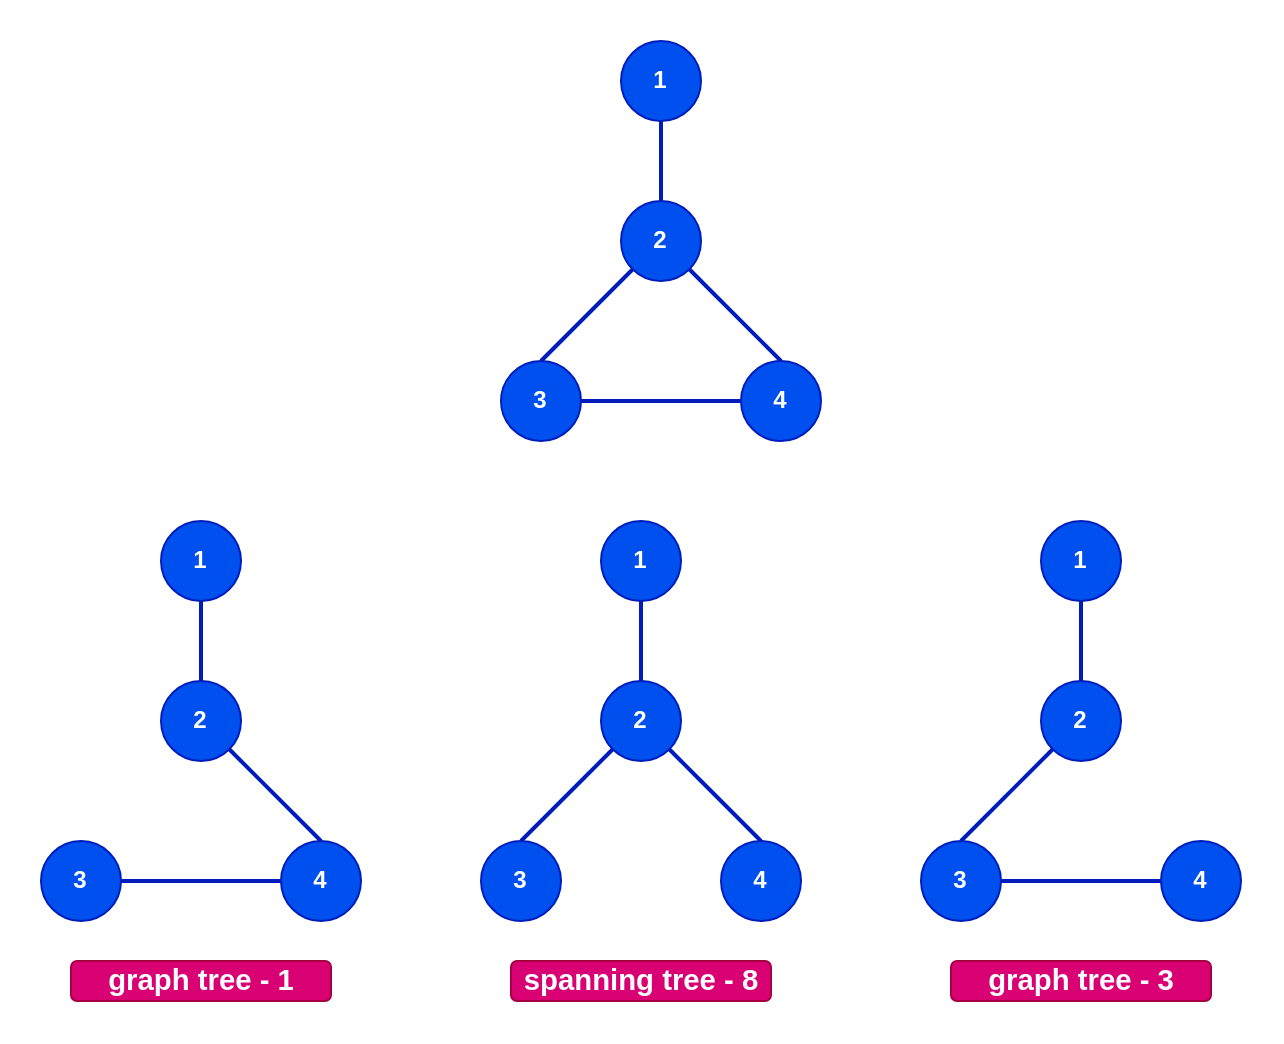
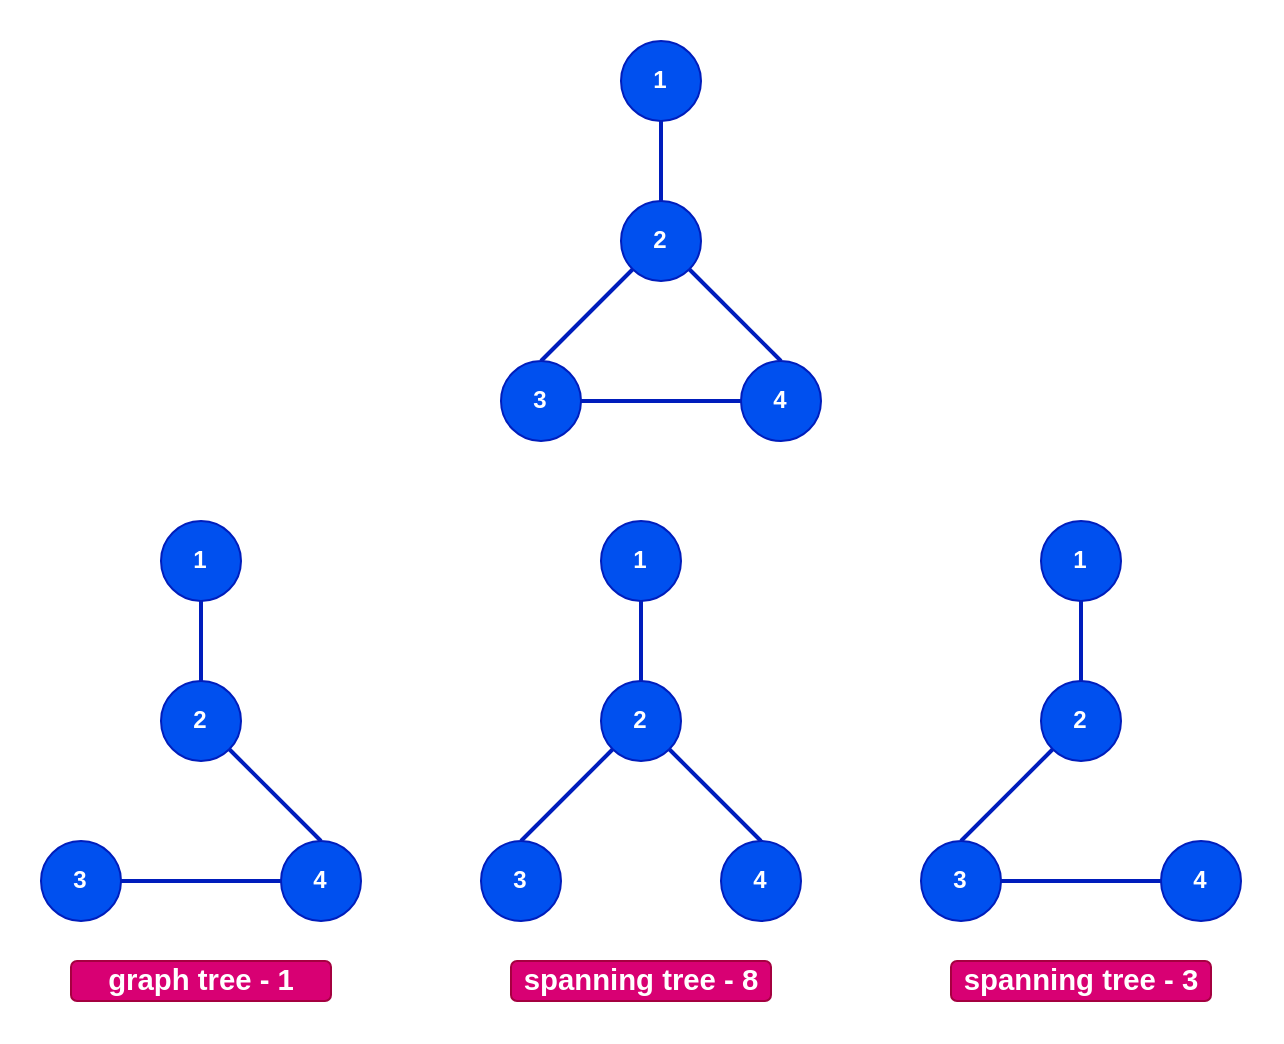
node "graph tree - 3": label "graph tree - 3" -> "spanning tree - 3"
